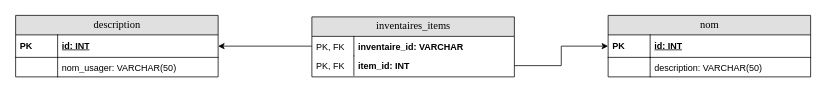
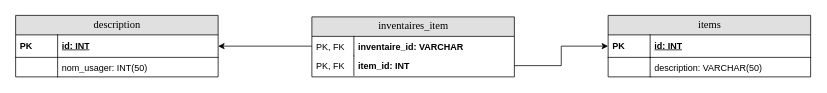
node "nom": label "nom" -> "items"
node "inventaires_items": label "inventaires_items" -> "inventaires_item"
node "nom_usager: VARCHAR(50)": label "nom_usager: VARCHAR(50)" -> "nom_usager: INT(50)"
